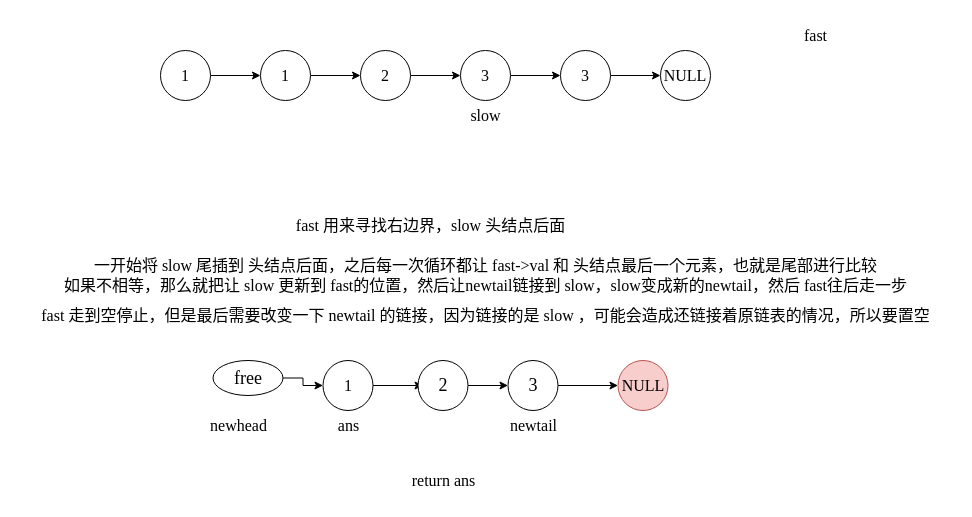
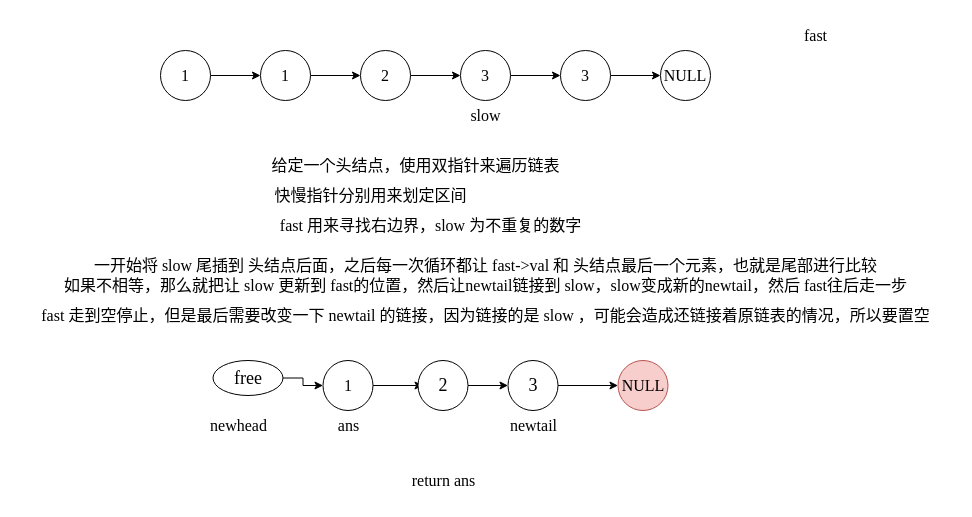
node "给定一个头结点，使用双指针来遍历链表": added
node "快慢指针分别用来划定区间": added
node "fast 用来寻找右边界，slow 头结点后面": label "fast 用来寻找右边界，slow 头结点后面" -> "fast 用来寻找右边界，slow 为不重复的数字"
